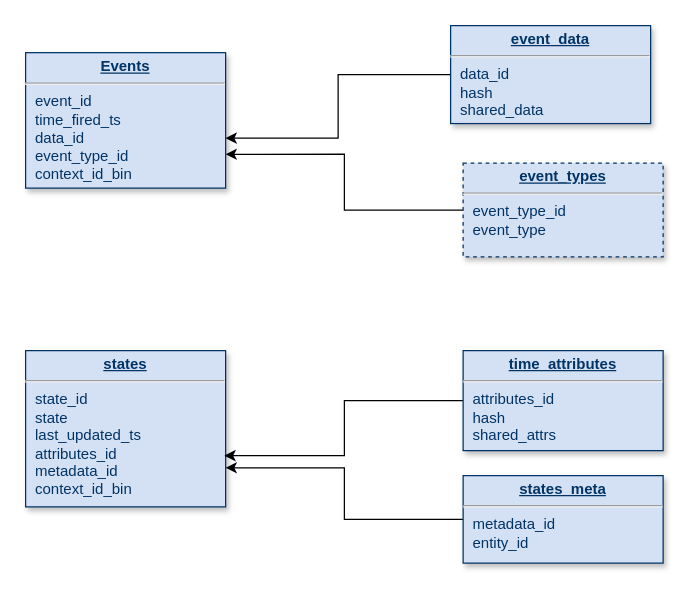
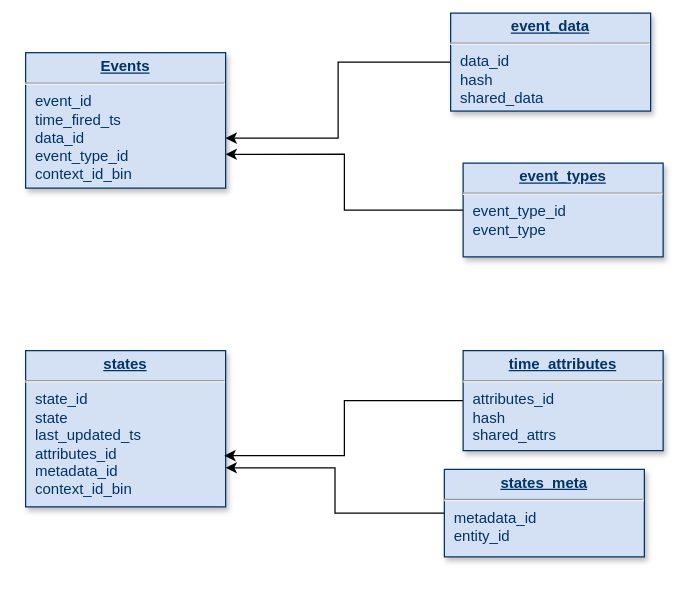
node "event_data data_id hash shared_data": moved (551, 75) -> (551, 62)
node "event_types event_type_id event_type": style dashed -> solid
node "states_meta metadata_id entity_id": moved (563, 519) -> (544, 513)
